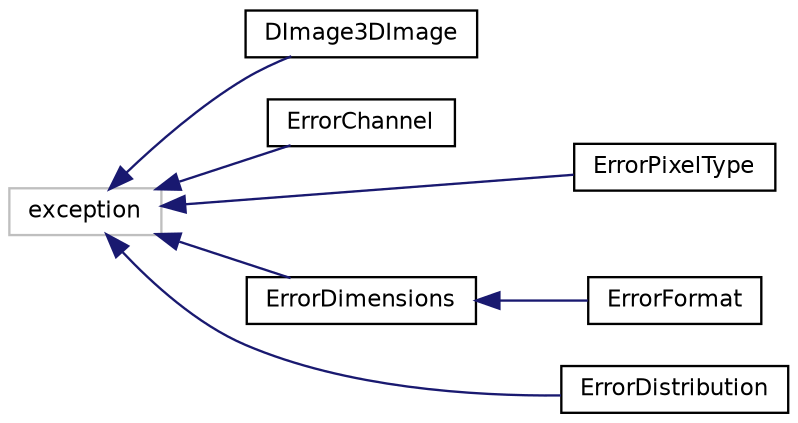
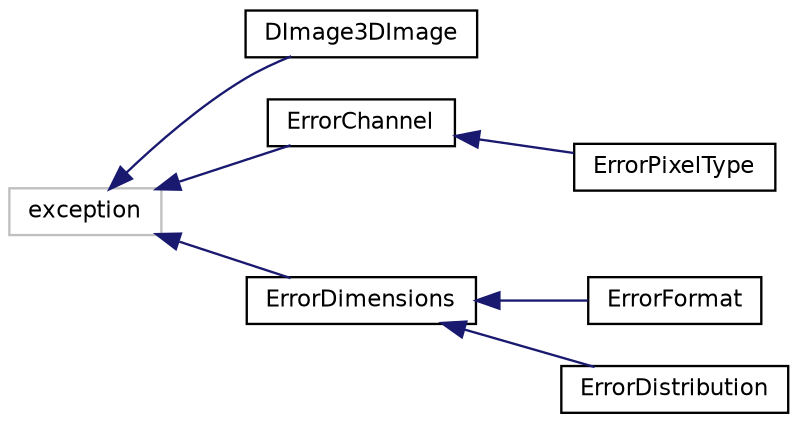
edge "ErrorPixelType" -> "exception": now "ErrorPixelType" -> "ErrorChannel"
edge "ErrorDistribution" -> "exception": now "ErrorDistribution" -> "ErrorDimensions"
